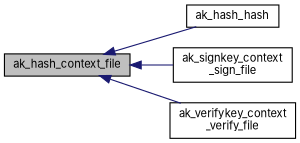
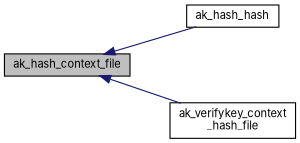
node "ak_signkey_context _sign_file": removed
node "ak_verifykey_context _verify_file": label "ak_verifykey_context _verify_file" -> "ak_verifykey_context _hash_file"
